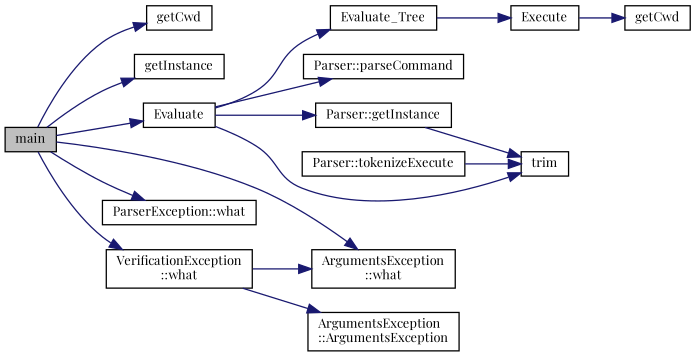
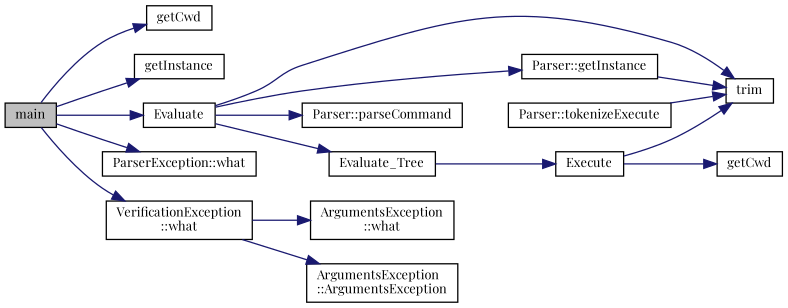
edge "Execute" -> "trim": added
edge "main" -> "ArgumentsException ::what": removed
